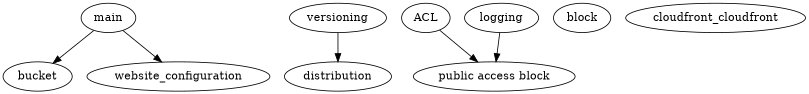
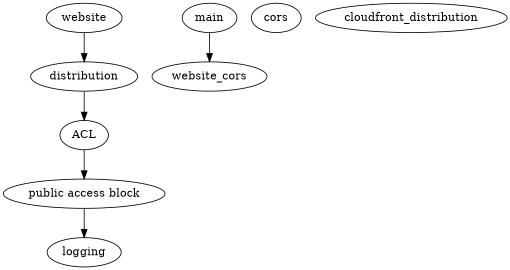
node "versioning": label "versioning" -> "website"
node "block": label "block" -> "cors"
node "cloudfront_cloudfront": label "cloudfront_cloudfront" -> "cloudfront_distribution"
edge "logging" -> "public access block": reversed
node "bucket": removed
node "website_configuration": label "website_configuration" -> "website_cors"
edge "distribution" -> "ACL": added
